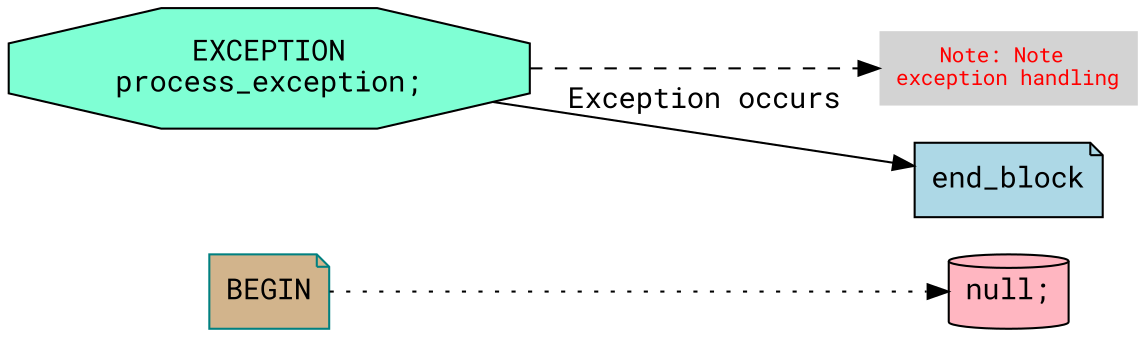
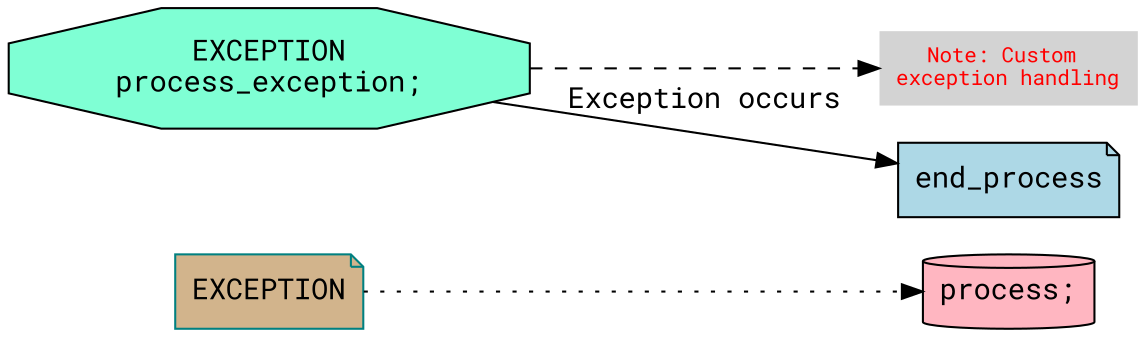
node "Note: Note exception handling": label "Note: Note exception handling" -> "Note: Custom exception handling"
node "end_block": label "end_block" -> "end_process"
node "BEGIN": label "BEGIN" -> "EXCEPTION"
node "null;": label "null;" -> "process;"
